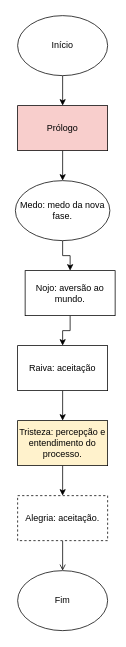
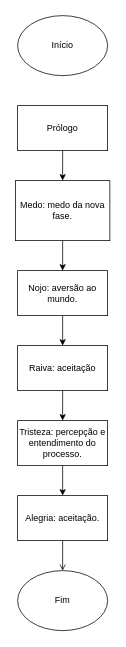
edge "Início" -> "Prólogo": removed
node "Prólogo": fillcolor #f8cecc -> #ffffff
node "Medo: medo da nova fase.": shape ellipse -> rectangle
node "Nojo: aversão ao mundo.": moved (70, 293) -> (63, 293)
node "Tristeza: percepção e entendimento do processo.": fillcolor #fff2cc -> #ffffff
node "Alegria: aceitação.": style dashed -> solid
